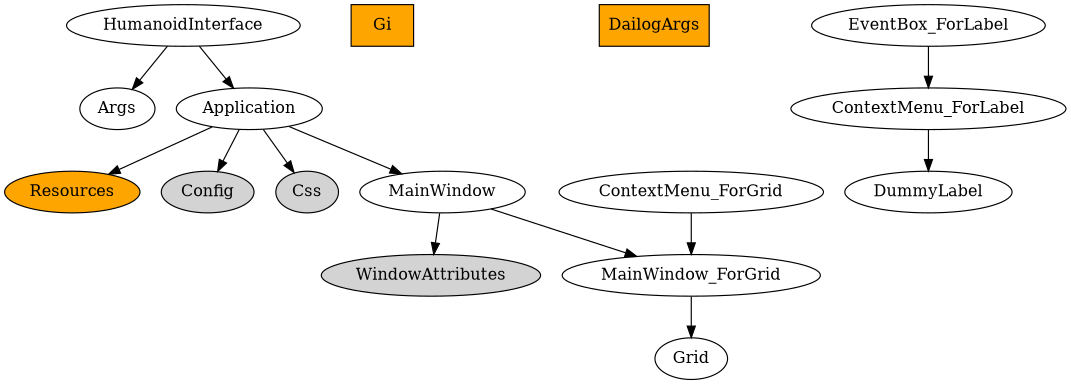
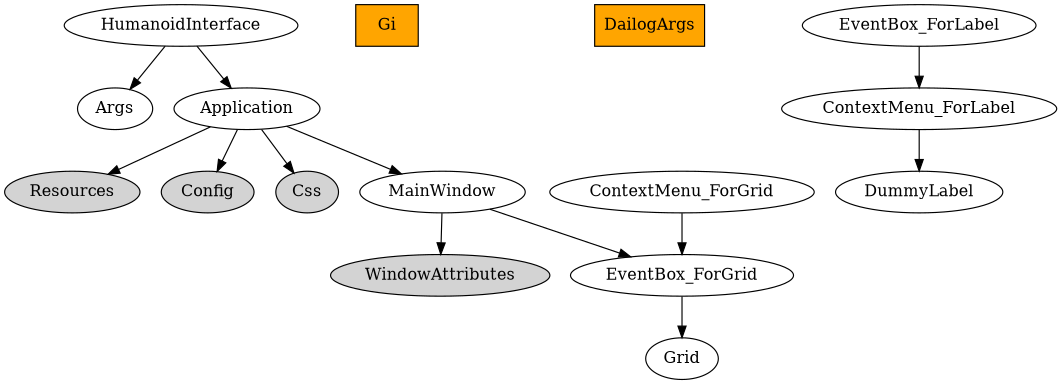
node "Resources": fillcolor Orange -> LightGray
node "MainWindow_ForGrid": label "MainWindow_ForGrid" -> "EventBox_ForGrid"
